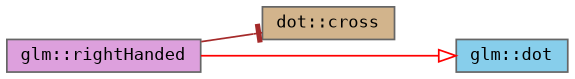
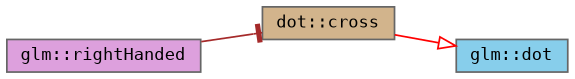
edge "glm::rightHanded" -> "glm::dot": now "dot::cross" -> "glm::dot"
